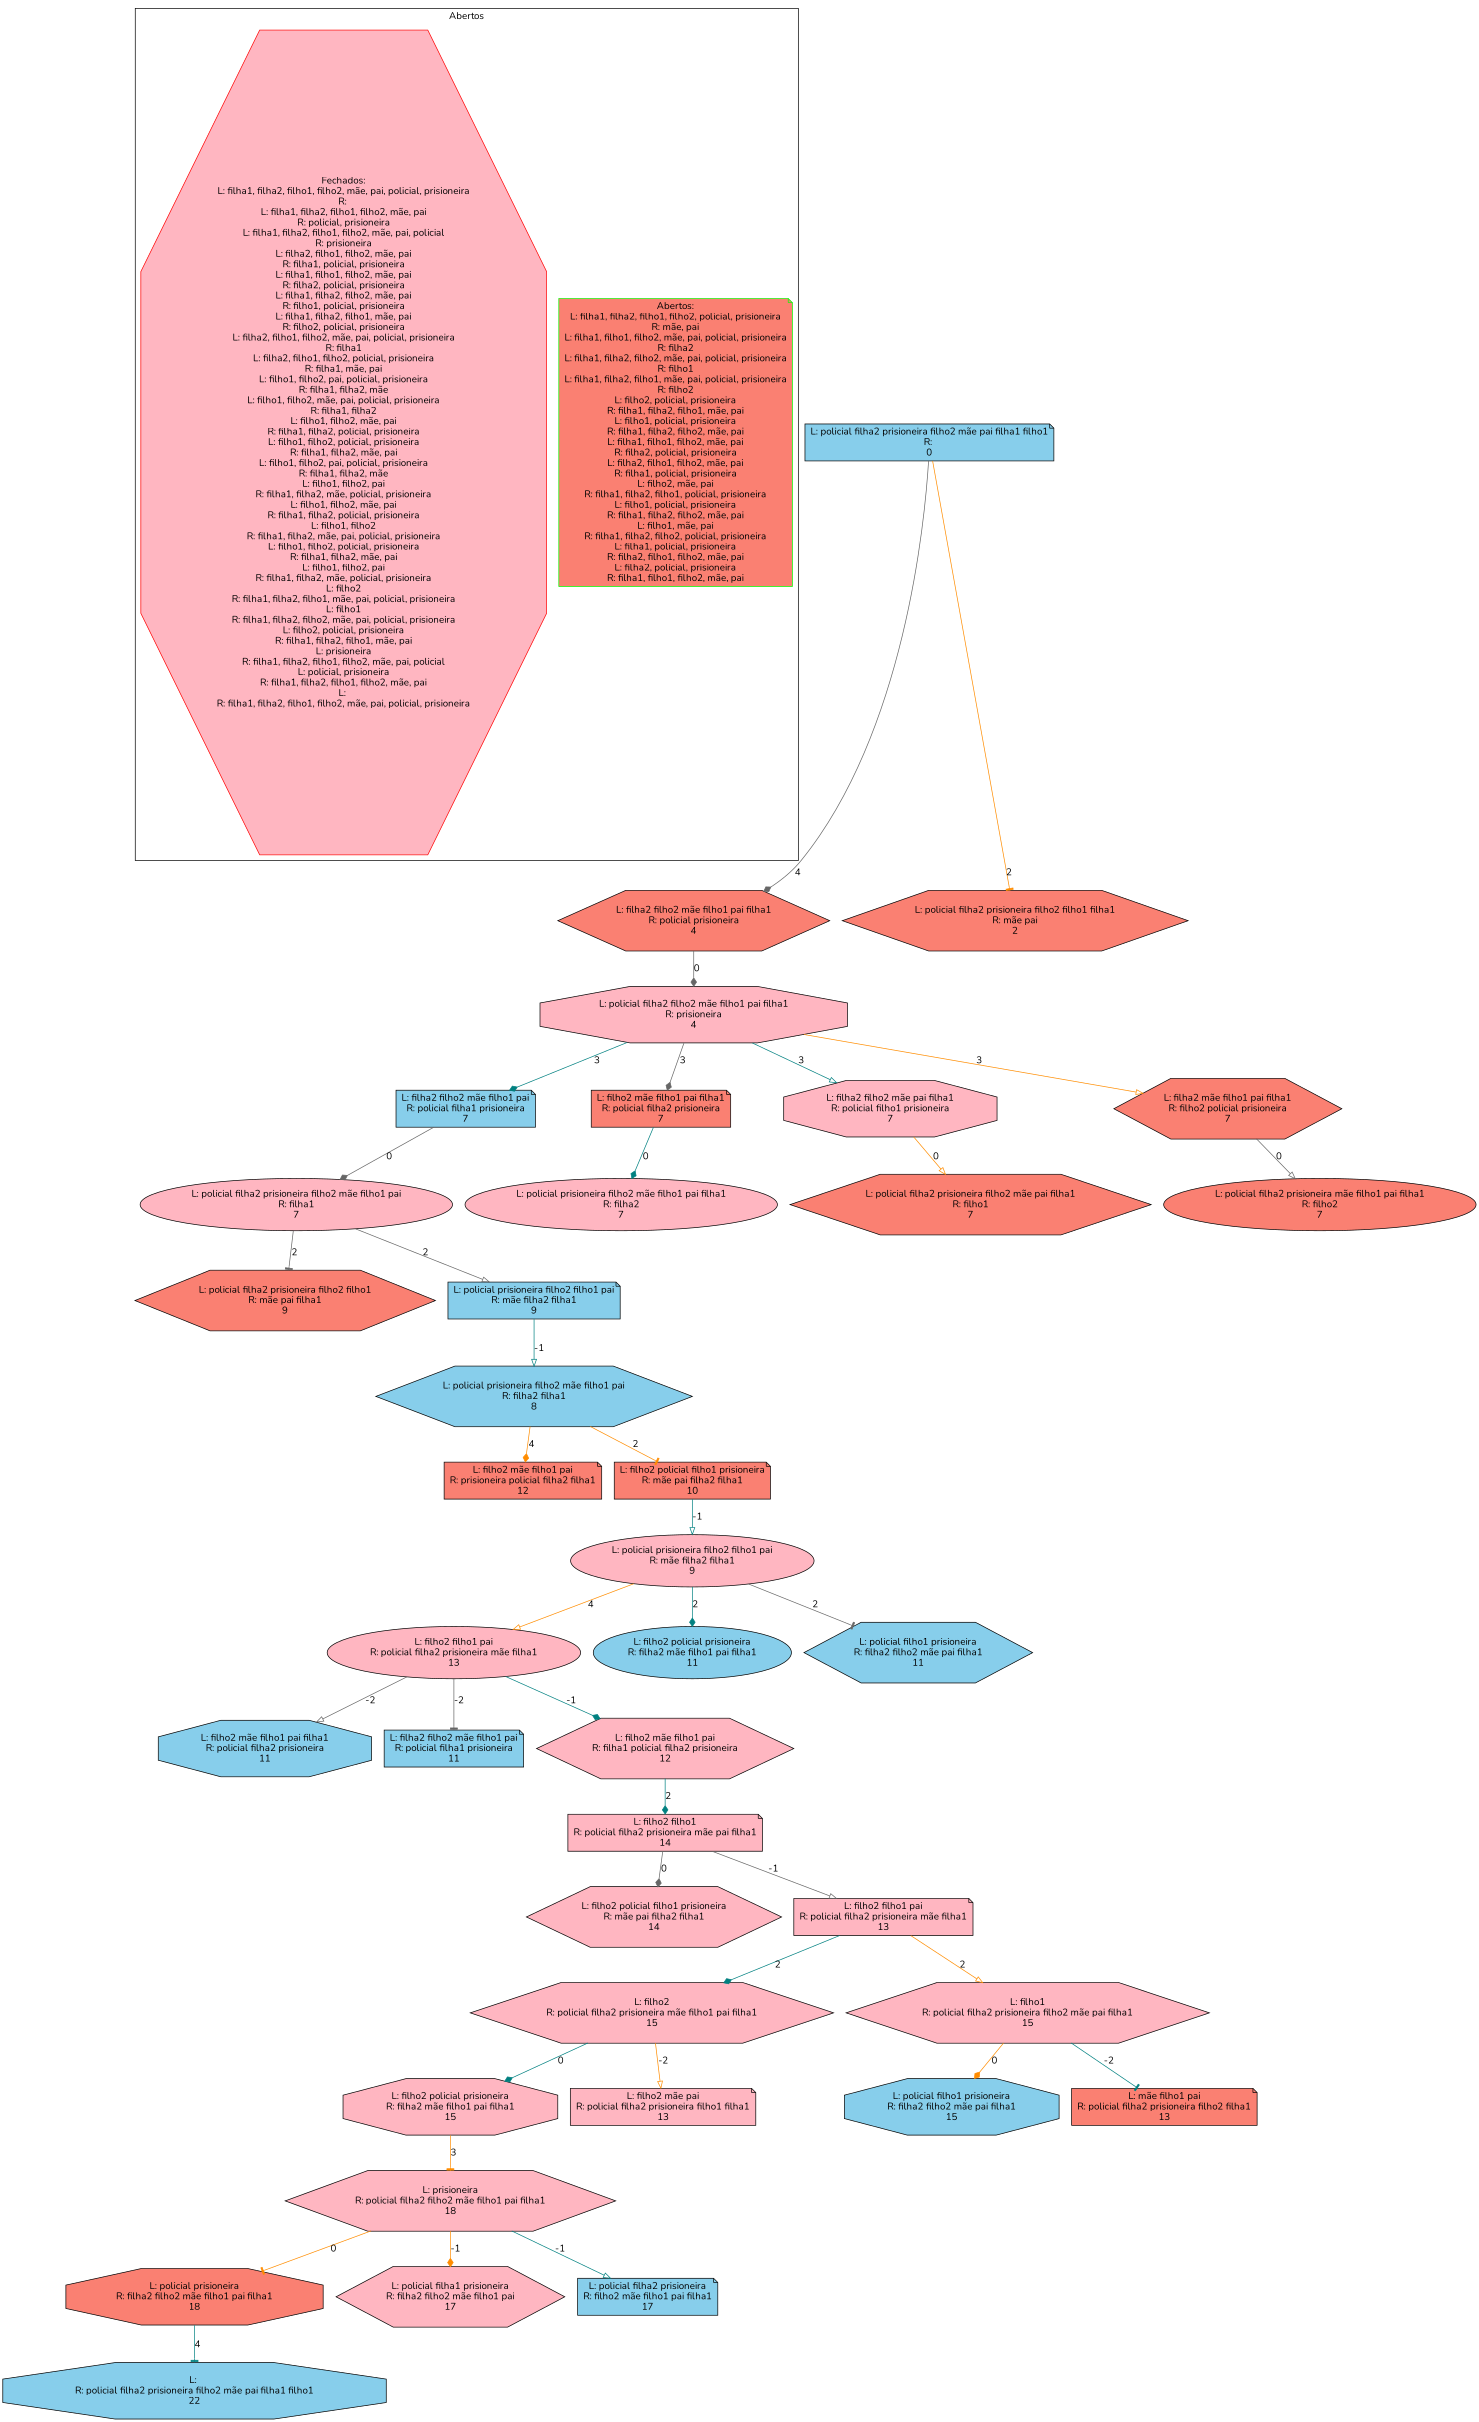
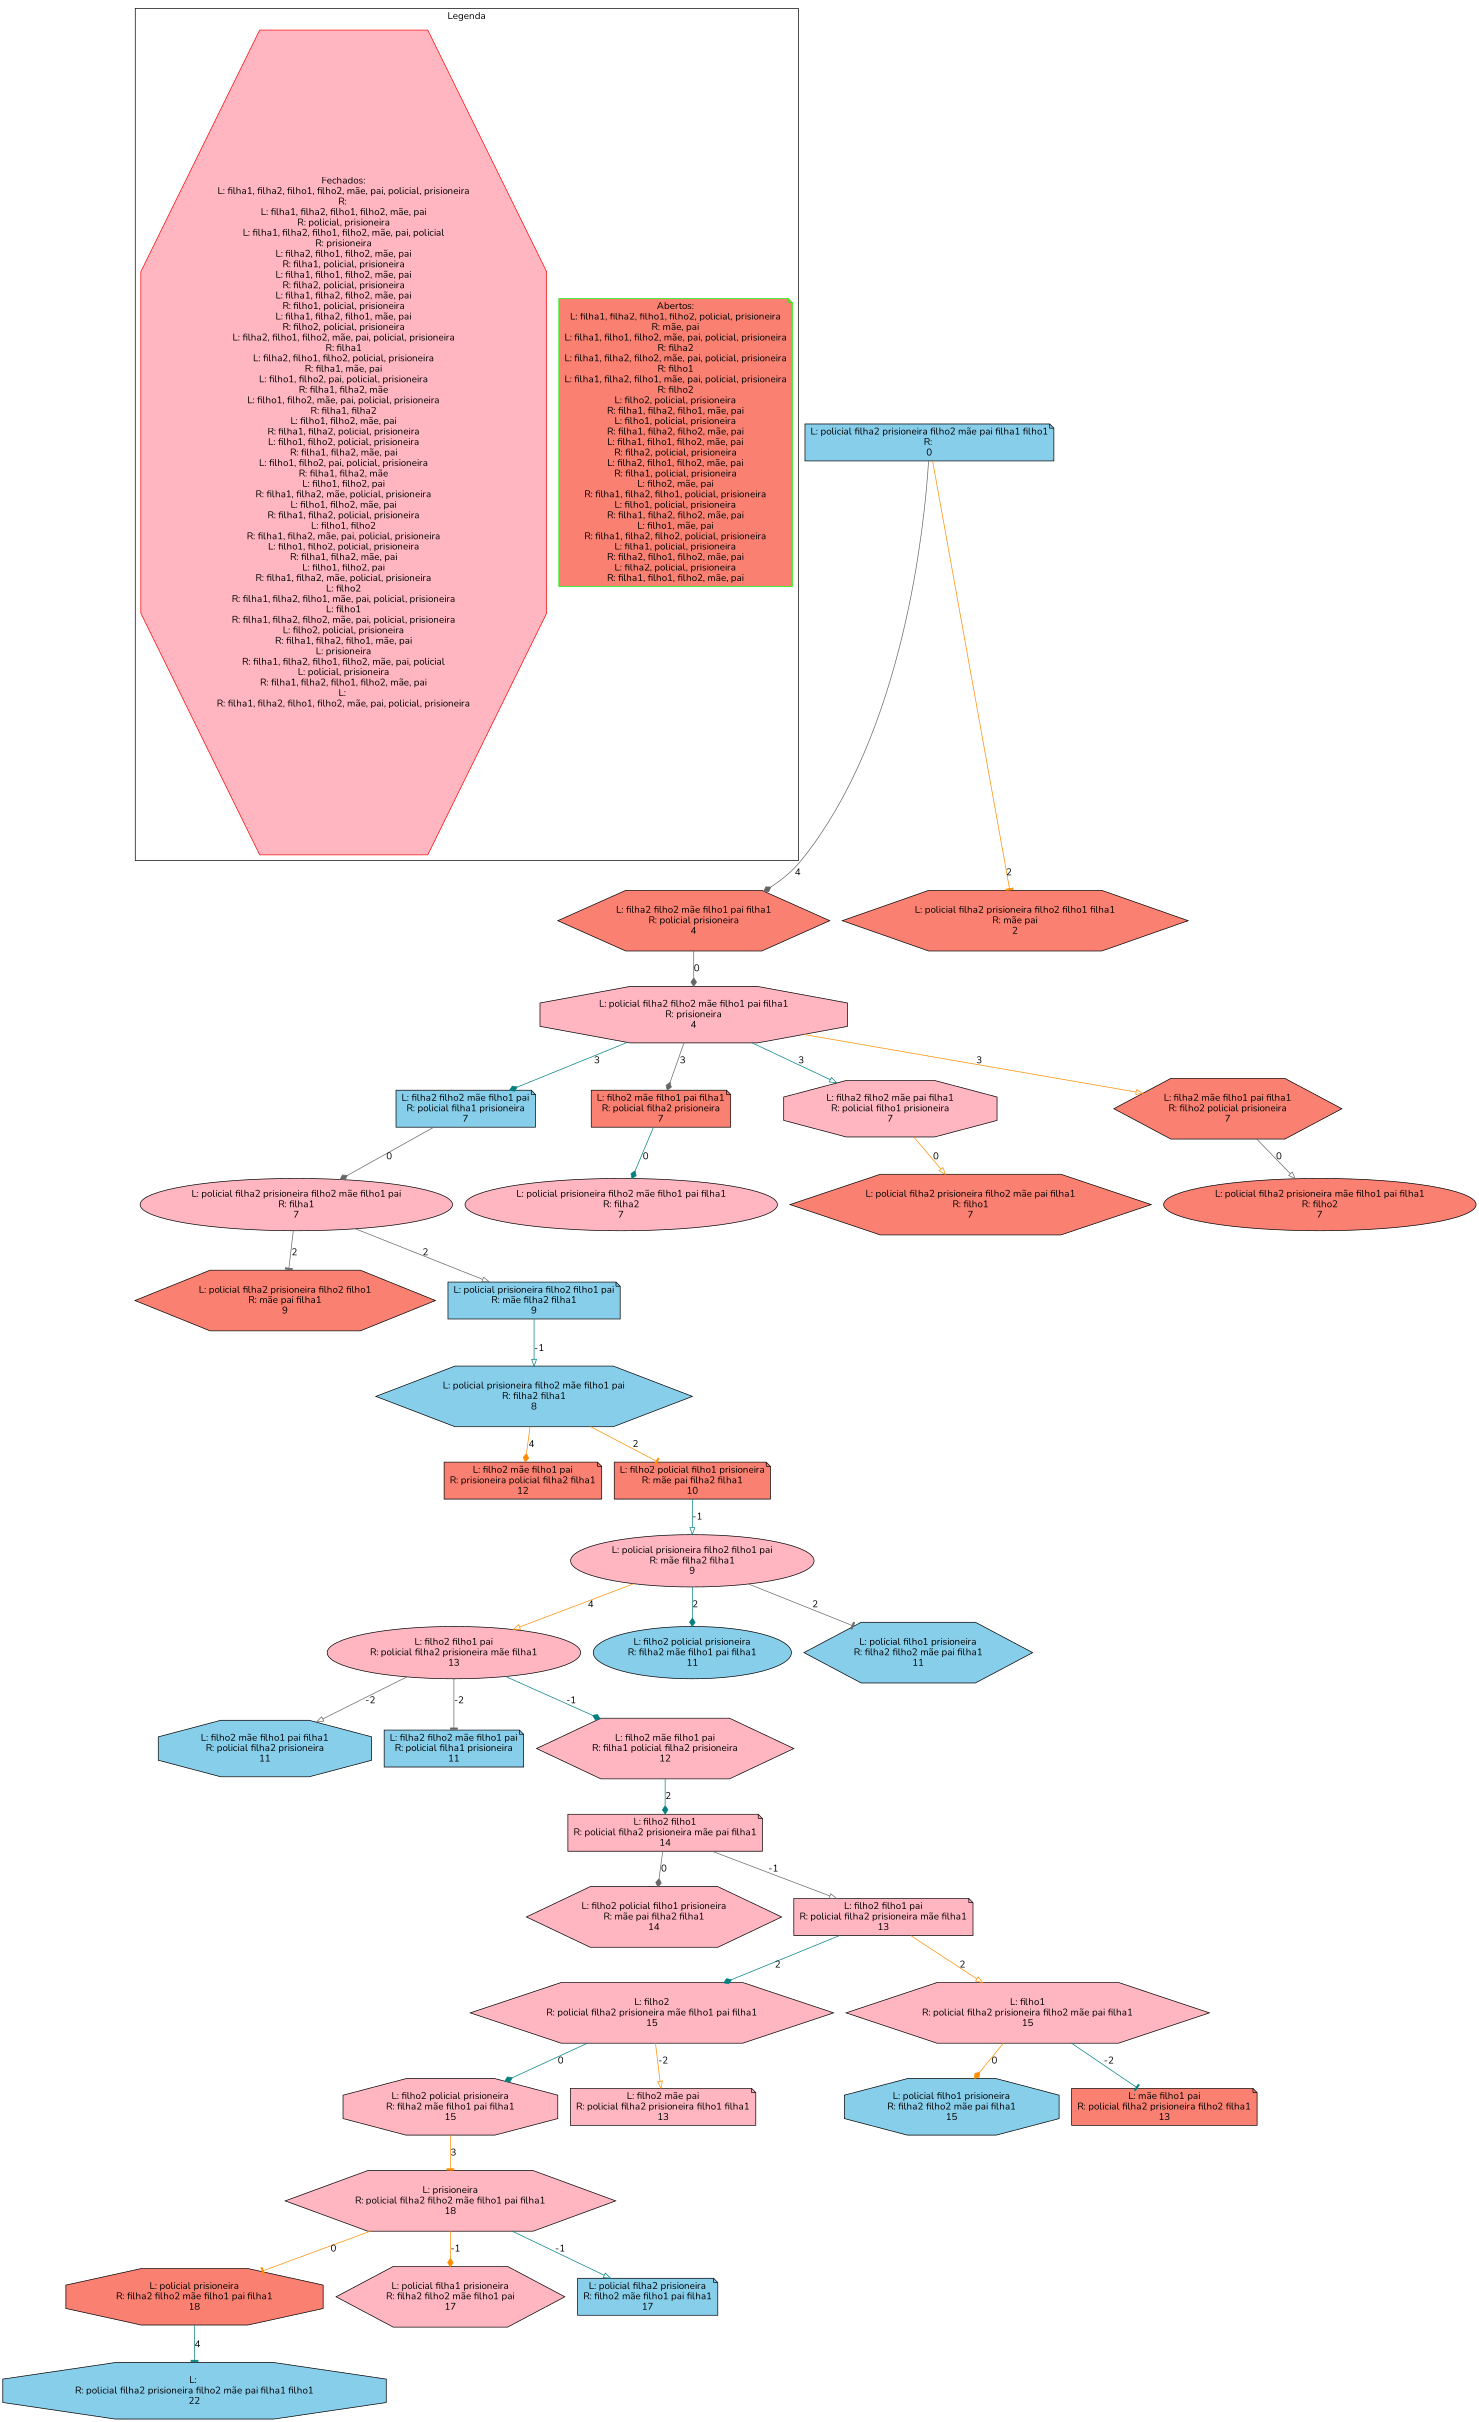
cluster "Abertos": label "Abertos" -> "Legenda"
